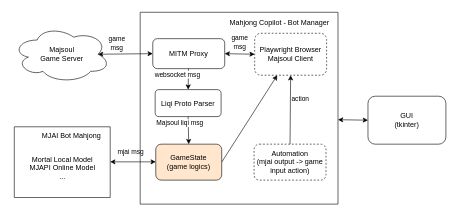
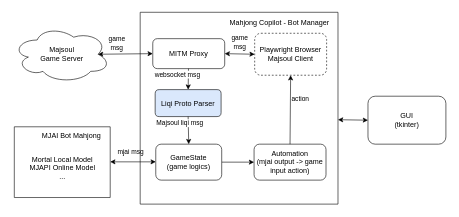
node "Liqi Proto Parser": fillcolor #ffffff -> #dae8fc
edge "GameState (game logics)" -> "Playwright Browser Majsoul Client": now "GameState (game logics)" -> "Automation (mjai output -> game input action)"
node "GameState (game logics)": fillcolor #ffe6cc -> #ffffff
node "Automation (mjai output -> game input action)": style dashed -> solid
